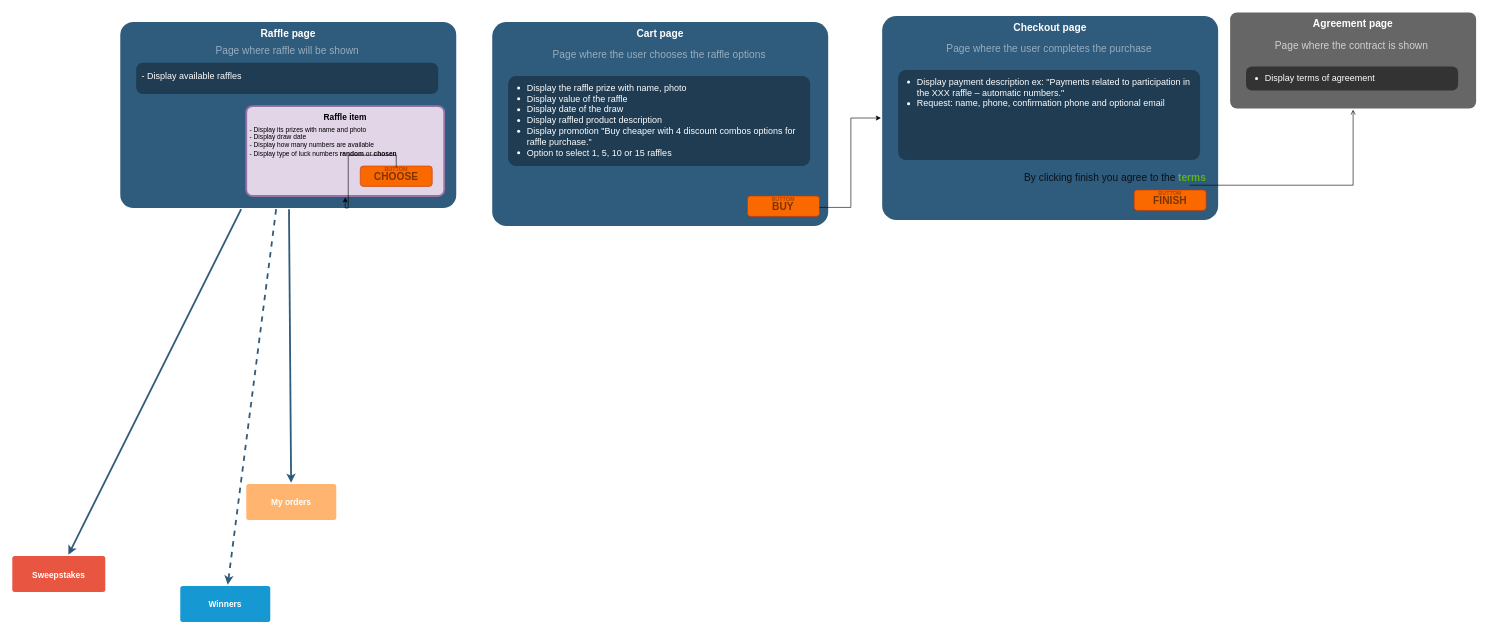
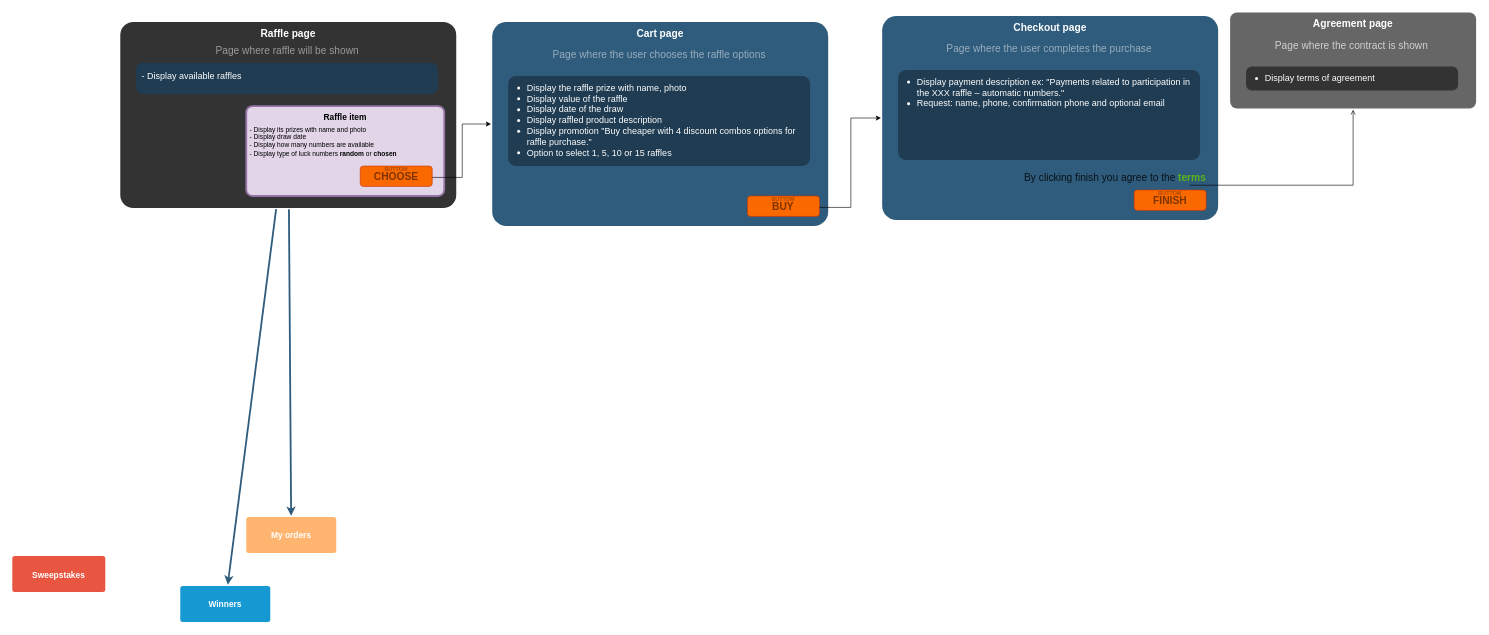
node "Raffle page": fillcolor #2f5b7c -> #333333
edge "CHOOSE" -> "Raffle item": now "CHOOSE" -> "Cart page"
edge "Raffle page" -> "Sweepstakes": removed
edge "Raffle page" -> "Winners": style dashed -> solid
node "My orders": moved (291, 502) -> (291, 535)
